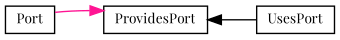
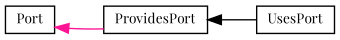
edge "Port" -> "ProvidesPort": reversed
